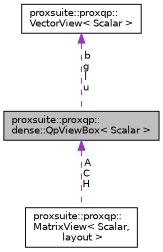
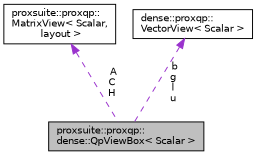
node "proxsuite::proxqp:: VectorView< Scalar >": label "proxsuite::proxqp:: VectorView< Scalar >" -> "dense::proxqp:: VectorView< Scalar >"
edge "proxsuite::proxqp:: MatrixView< Scalar, layout >" -> "proxsuite::proxqp:: dense::QpViewBox< Scalar >": reversed
